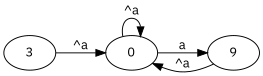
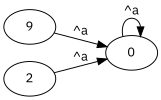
node "3": label "3" -> "2"
edge "0" -> "9": removed, label "a"
